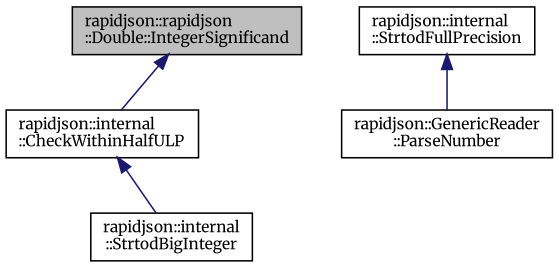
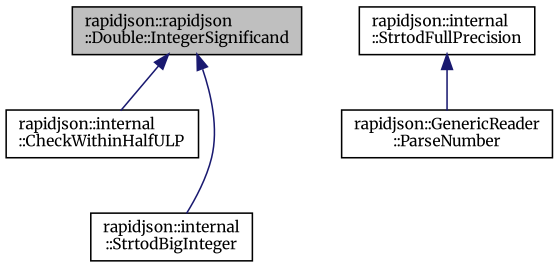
edge "rapidjson::internal ::StrtodBigInteger" -> "rapidjson::internal ::CheckWithinHalfULP": now "rapidjson::internal ::StrtodBigInteger" -> "rapidjson::rapidjson ::Double::IntegerSignificand"
